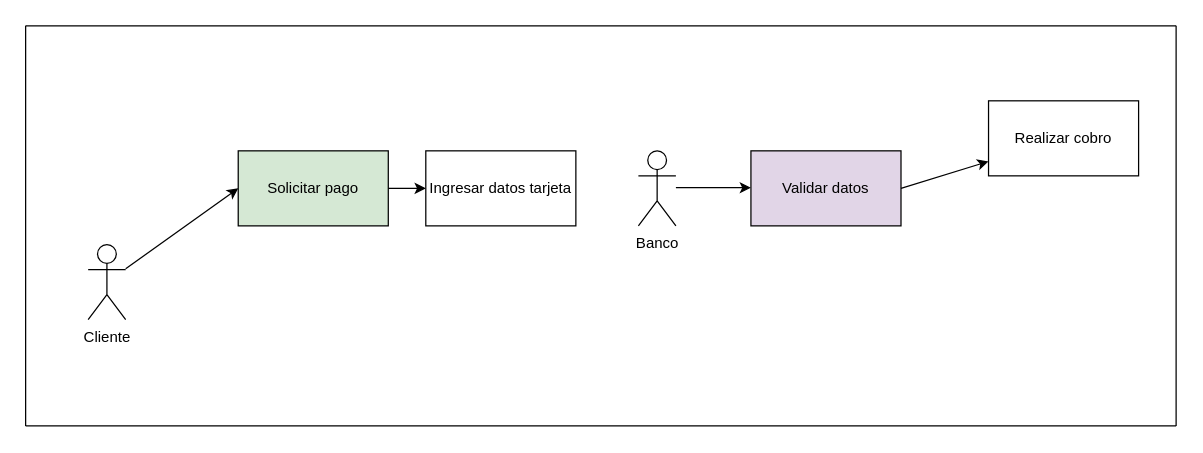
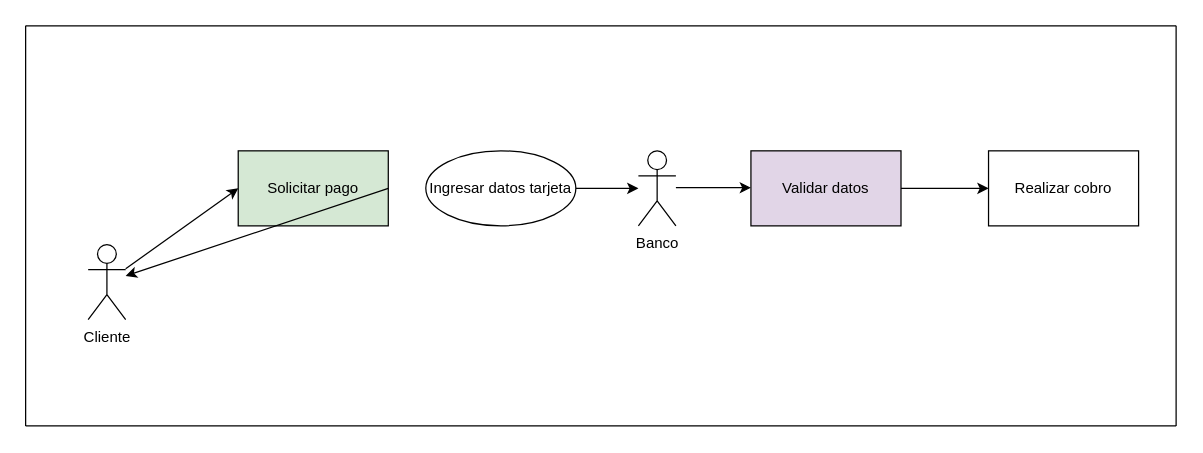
node "Realizar cobro": moved (1063, 138) -> (1063, 188)
edge "Solicitar pago" -> "Ingresar datos tarjeta": now "Solicitar pago" -> "Cliente"
node "Ingresar datos tarjeta": shape rectangle -> ellipse
edge "Ingresar datos tarjeta" -> "Banco": added
